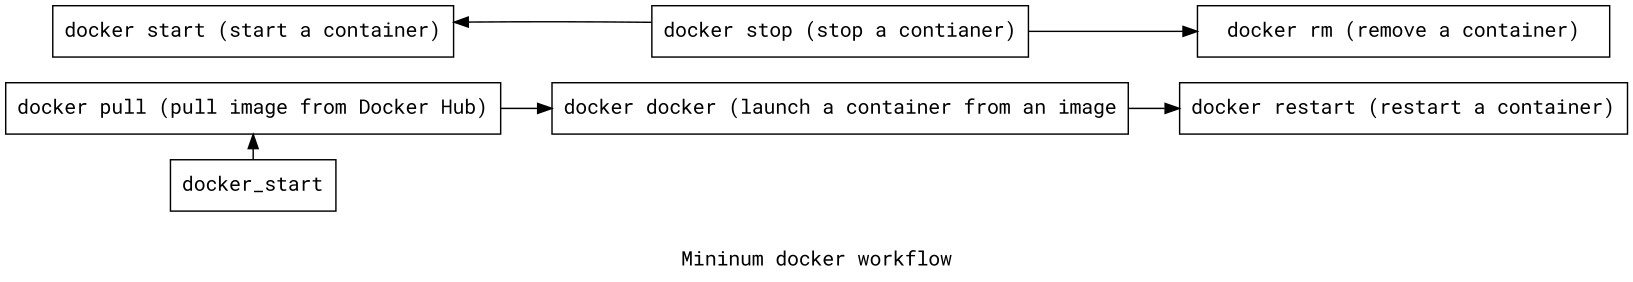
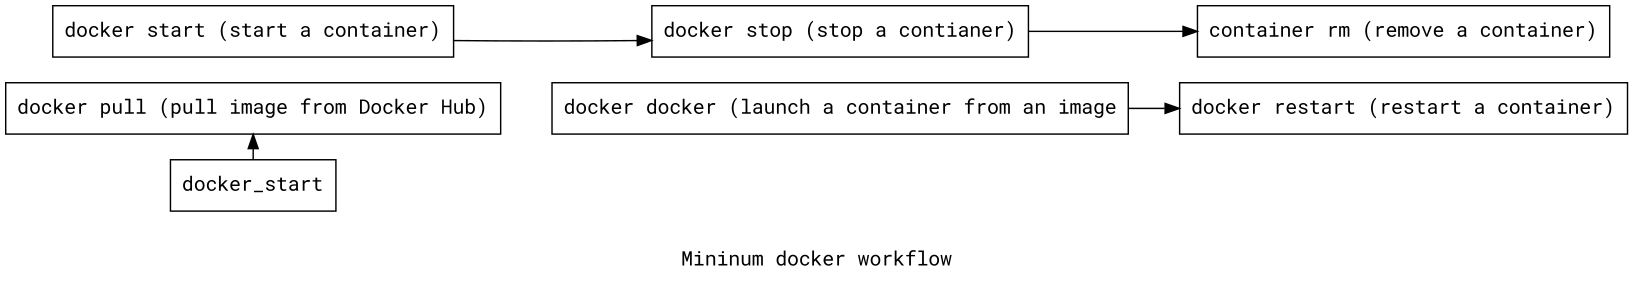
edge "docker stop (stop a contianer)" -> "docker start (start a container)": reversed
node "docker rm (remove a container)": label "docker rm (remove a container)" -> "container rm (remove a container)"
edge "docker pull (pull image from Docker Hub)" -> "docker docker (launch a container from an image": removed
